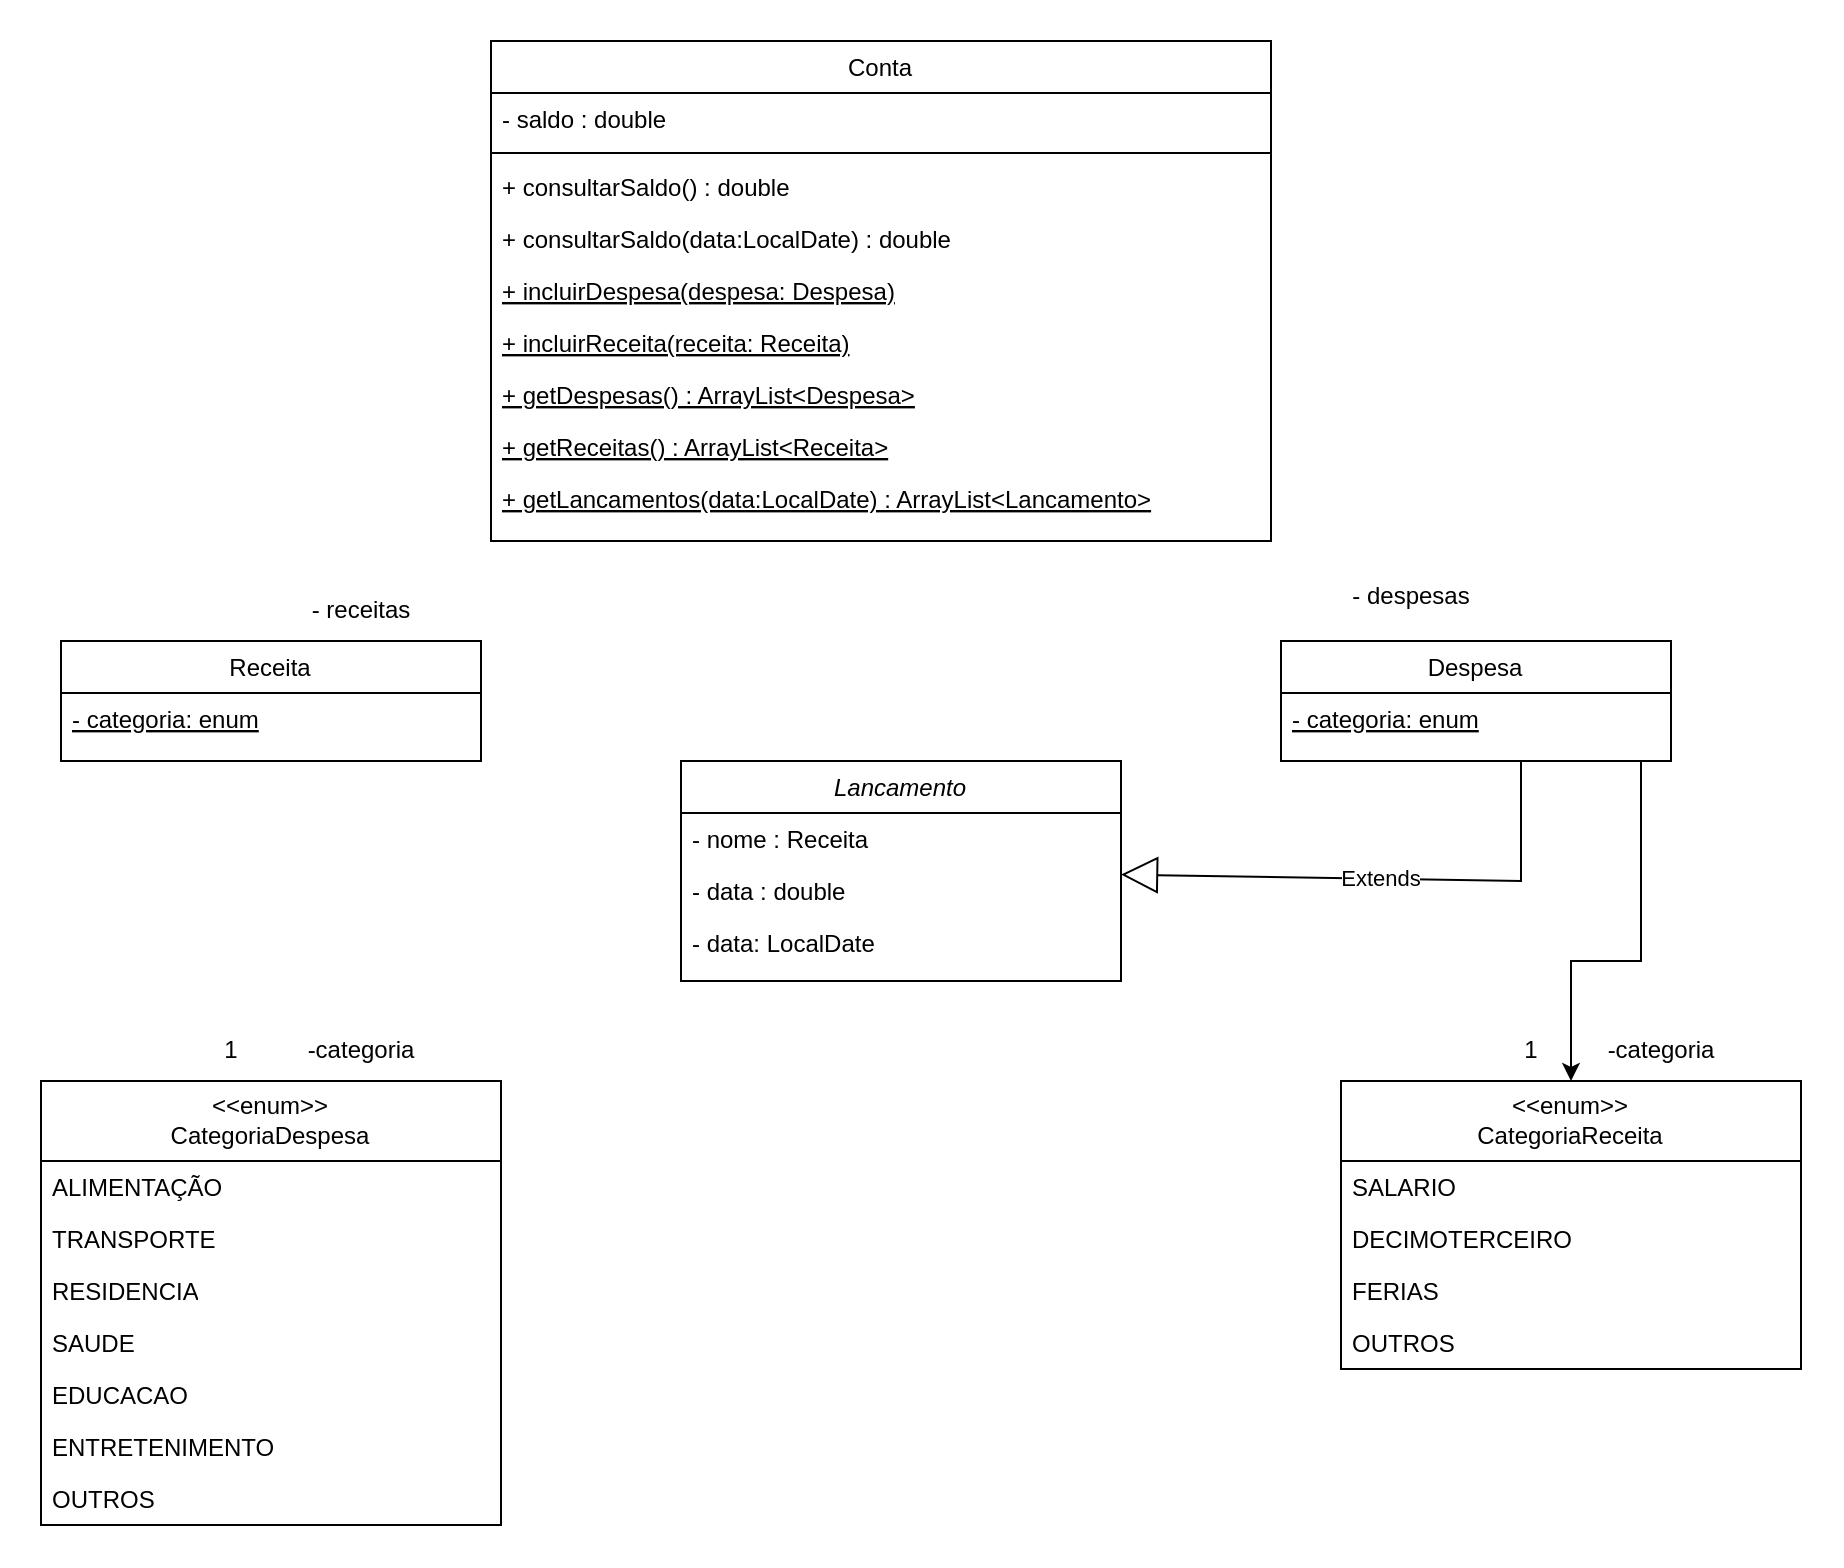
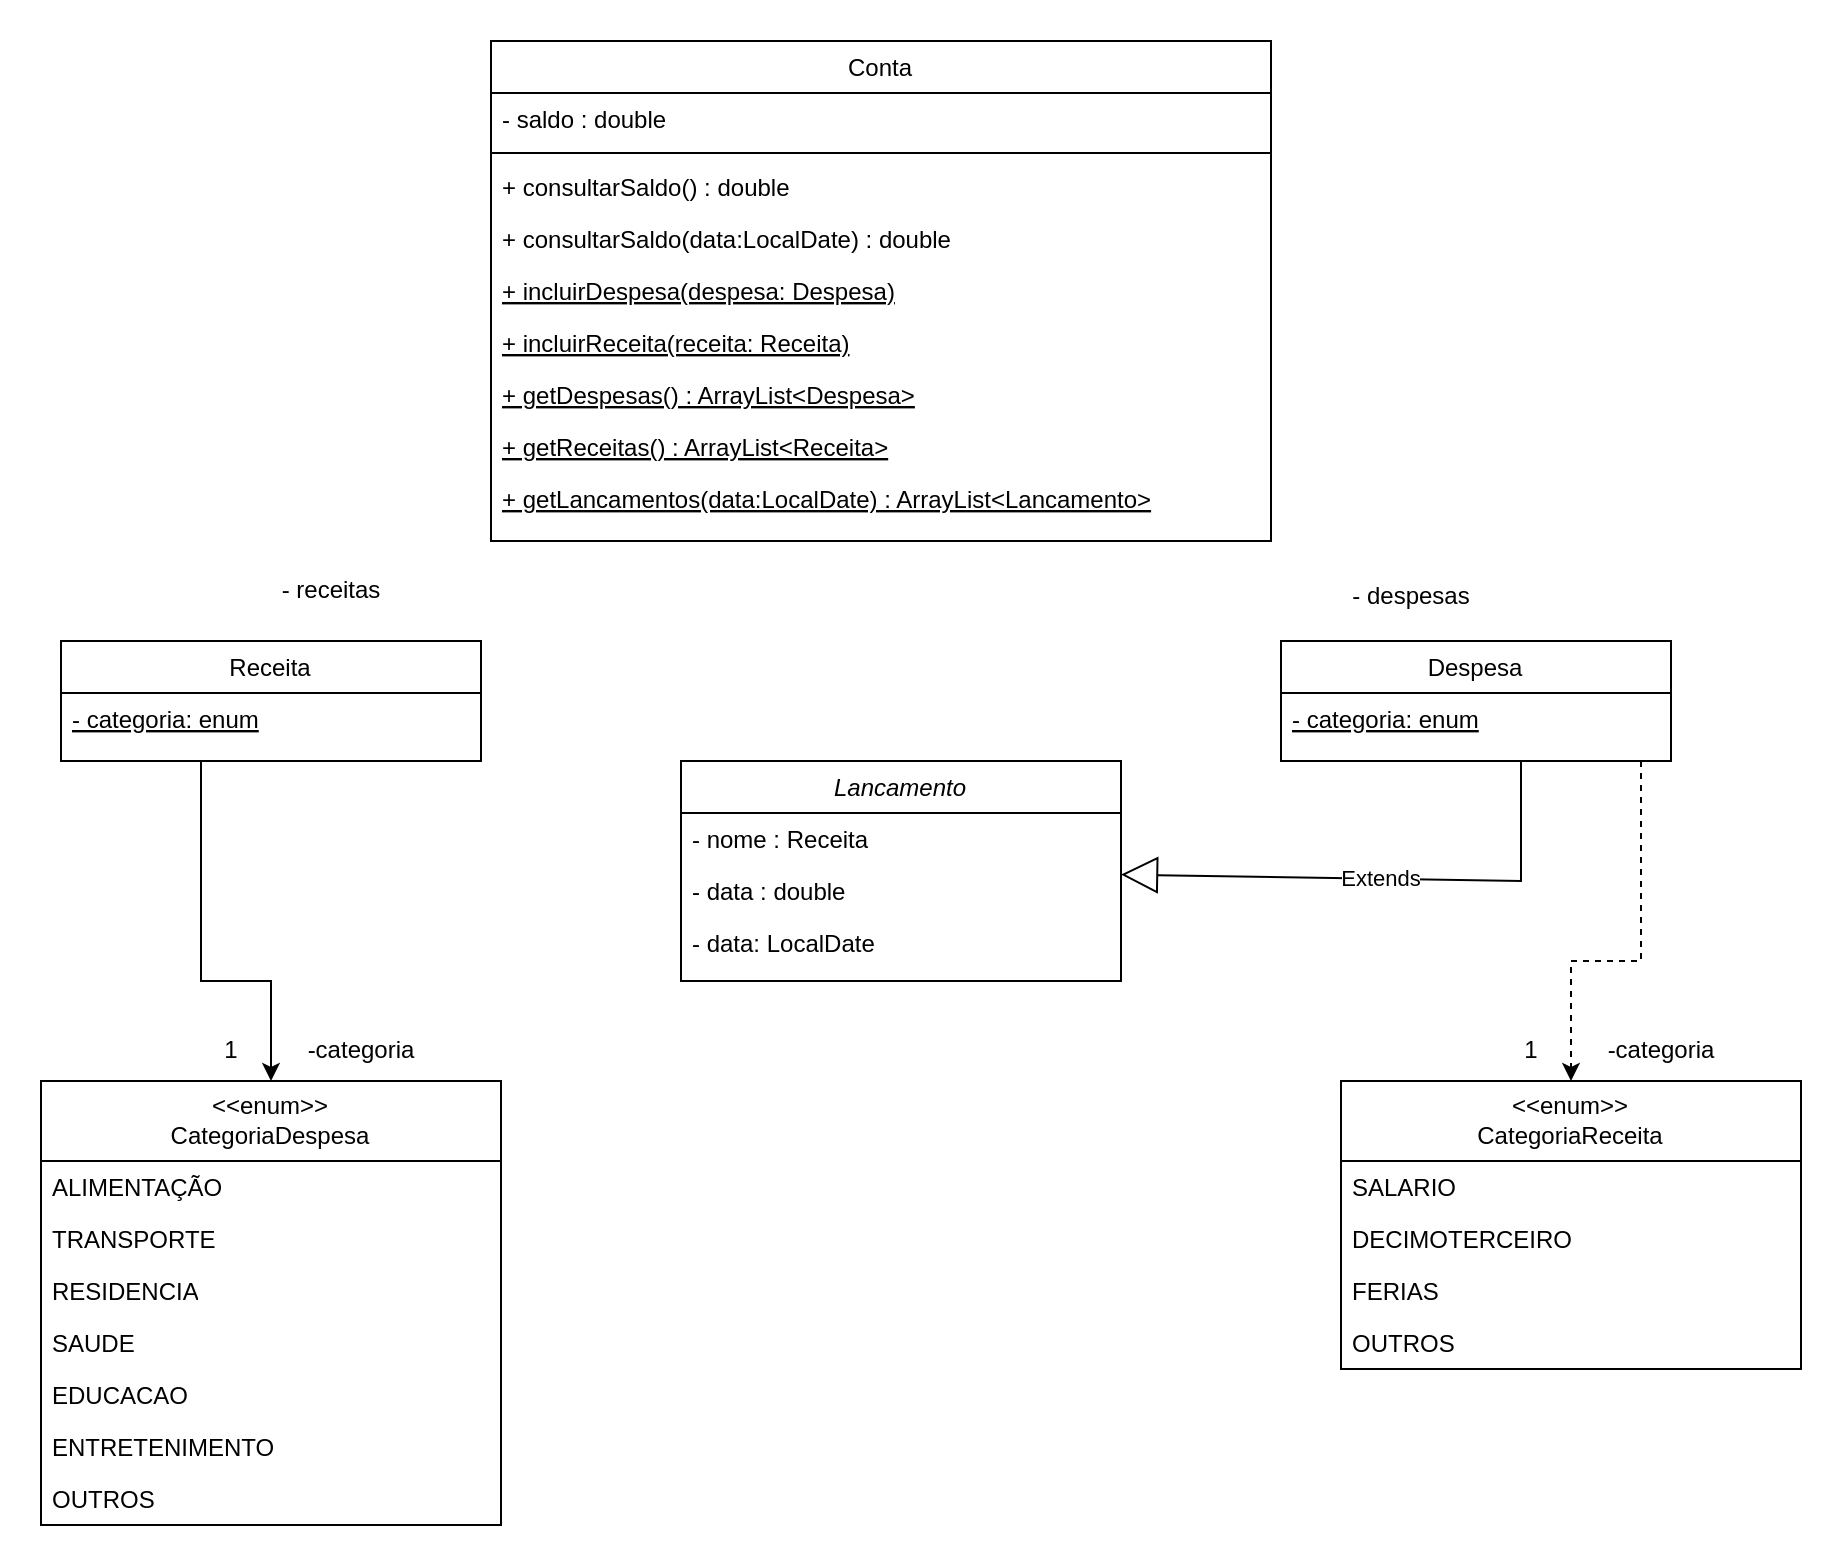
node "- receitas": moved (361, 611) -> (331, 591)
edge "Despesa" -> "<<enum>> CategoriaReceita": style solid -> dashed
edge "Receita" -> "<<enum>> CategoriaDespesa": added
